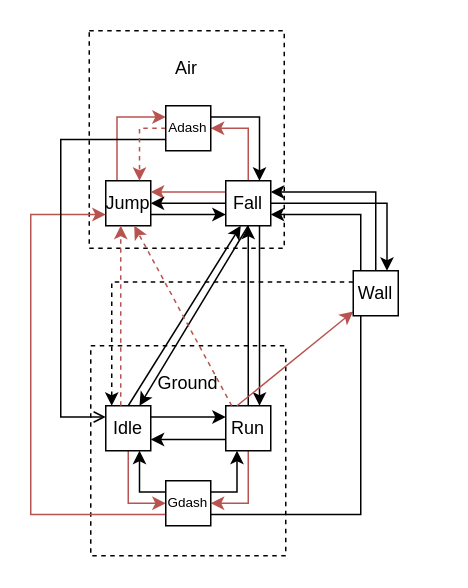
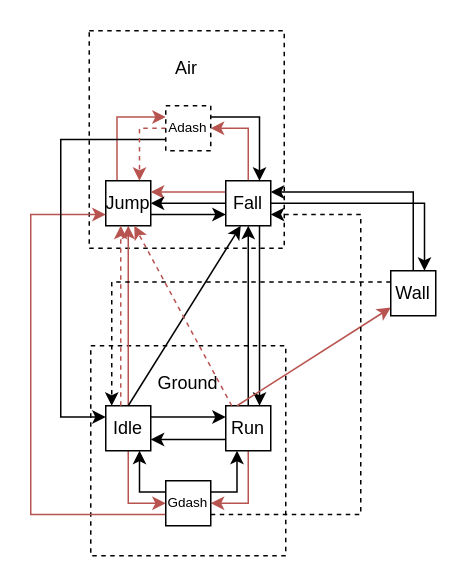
node "Adash": style solid -> dashed
node "Wall": moved (376, 293) -> (413, 293)
edge "Fall" -> "Idle": removed
edge "Idle" -> "Jump": added
edge "Gdash" -> "Fall": style solid -> dashed
edge "Adash" -> "Idle": arrowhead open -> classic
